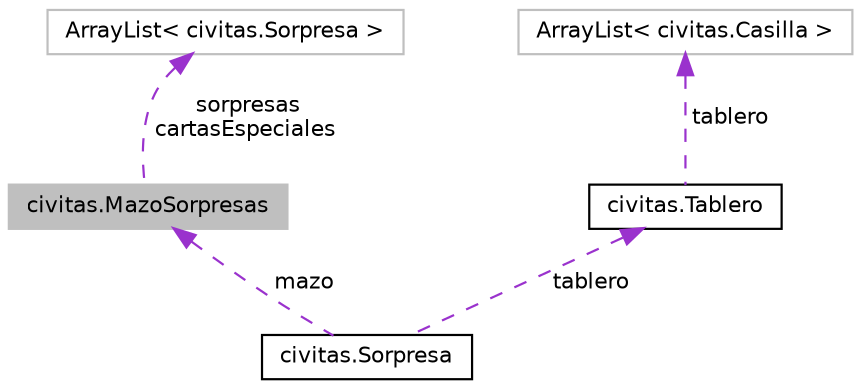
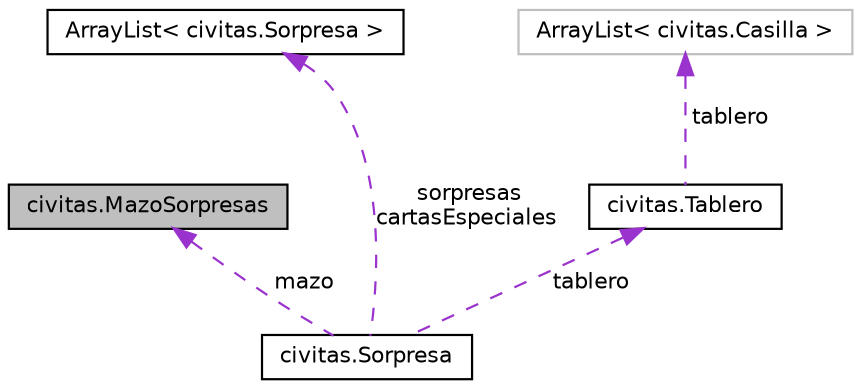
node "ArrayList< civitas.Sorpresa >": color grey75 -> black
edge "civitas.MazoSorpresas" -> "ArrayList< civitas.Sorpresa >": now "civitas.Sorpresa" -> "ArrayList< civitas.Sorpresa >"
node "civitas.MazoSorpresas": color grey75 -> black
